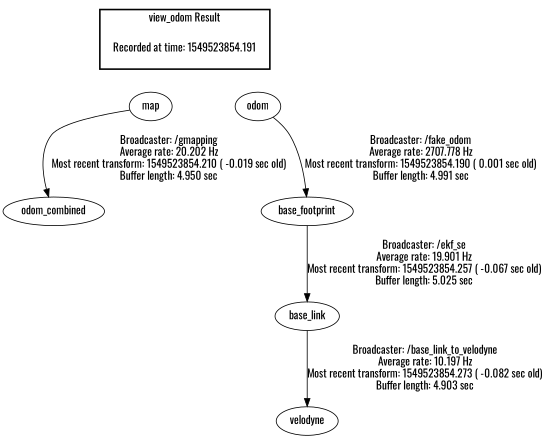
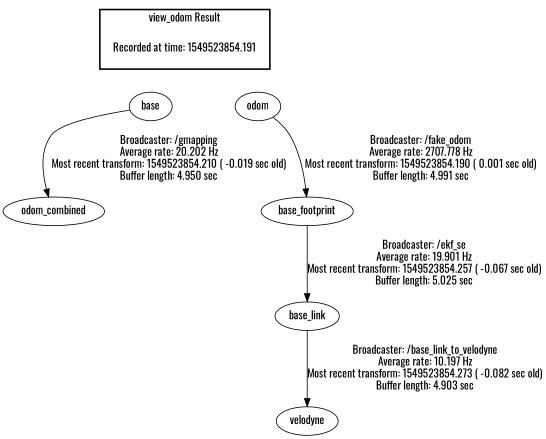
node "map": label "map" -> "base"
